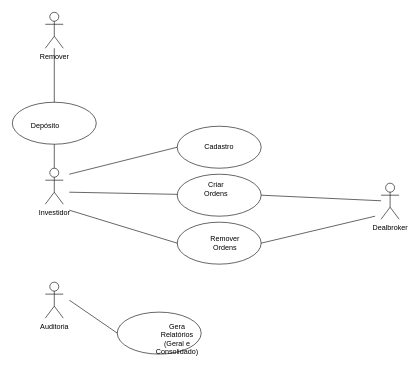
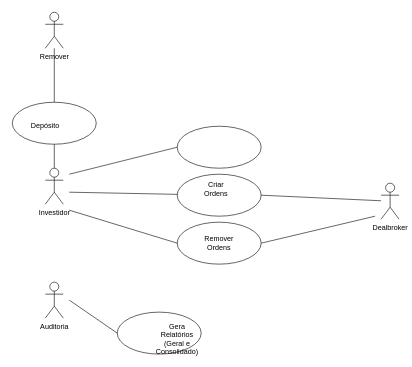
node "Cadastro": removed
node "Remover Ordens": moved (225, 243) -> (219, 243)
